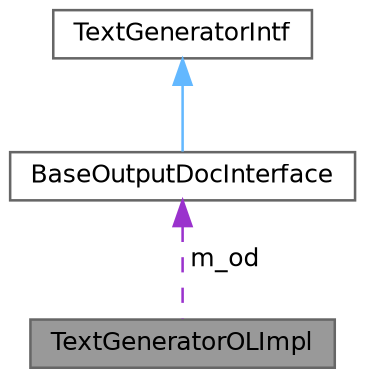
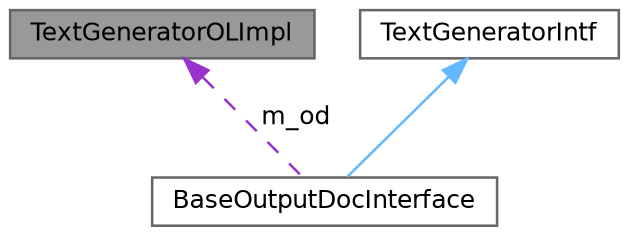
edge "TextGeneratorOLImpl" -> "BaseOutputDocInterface": reversed
